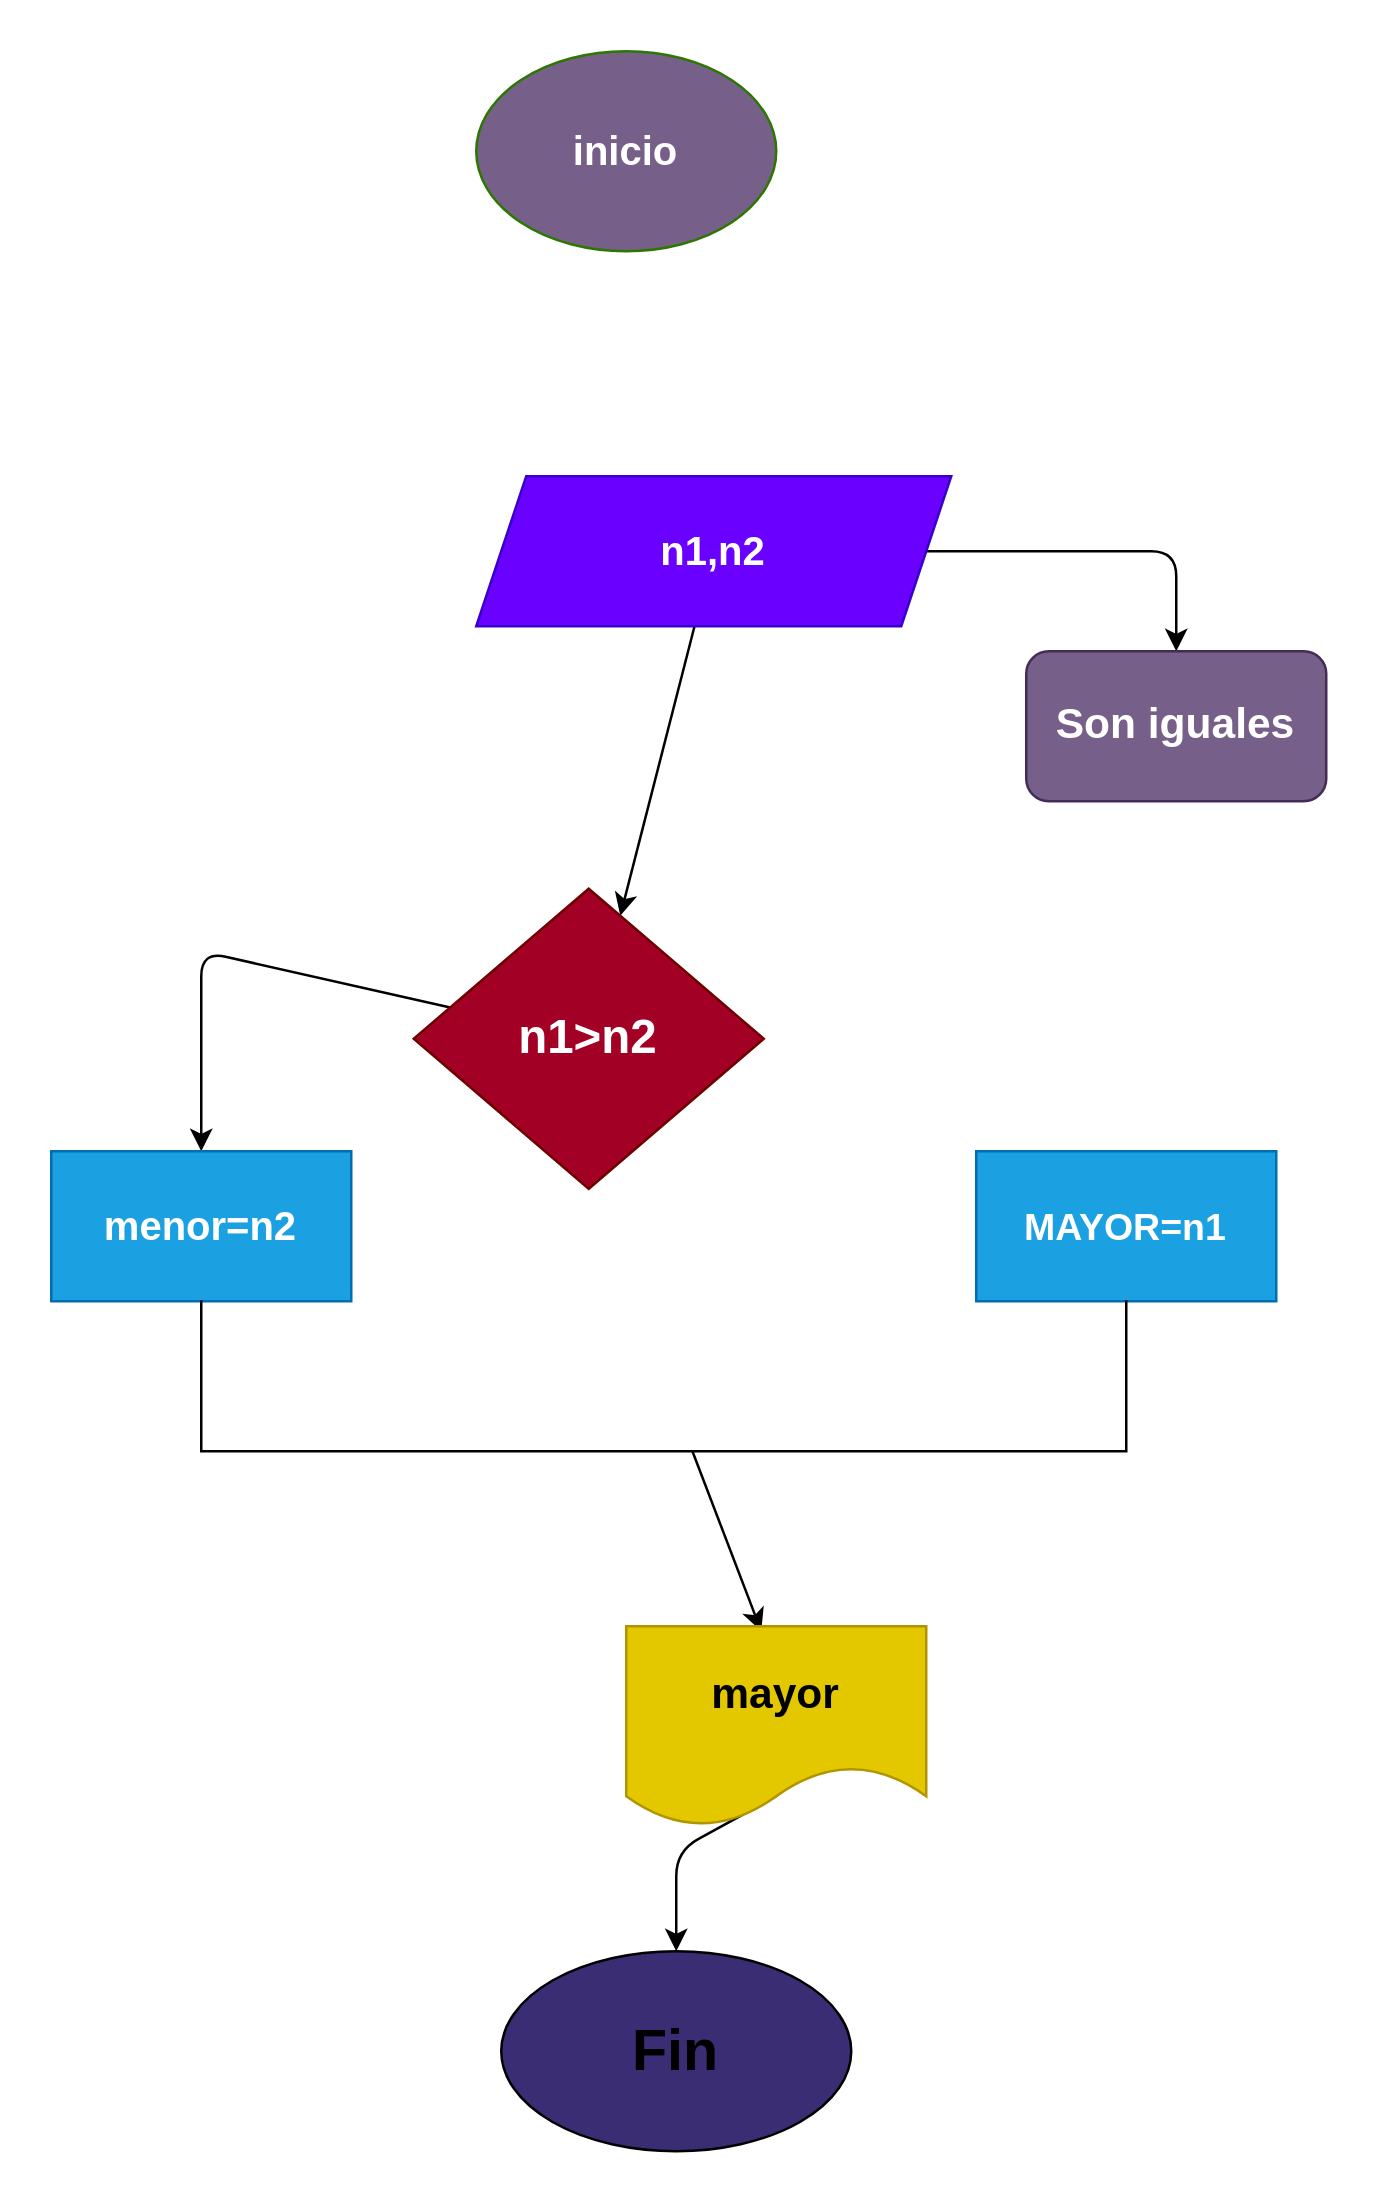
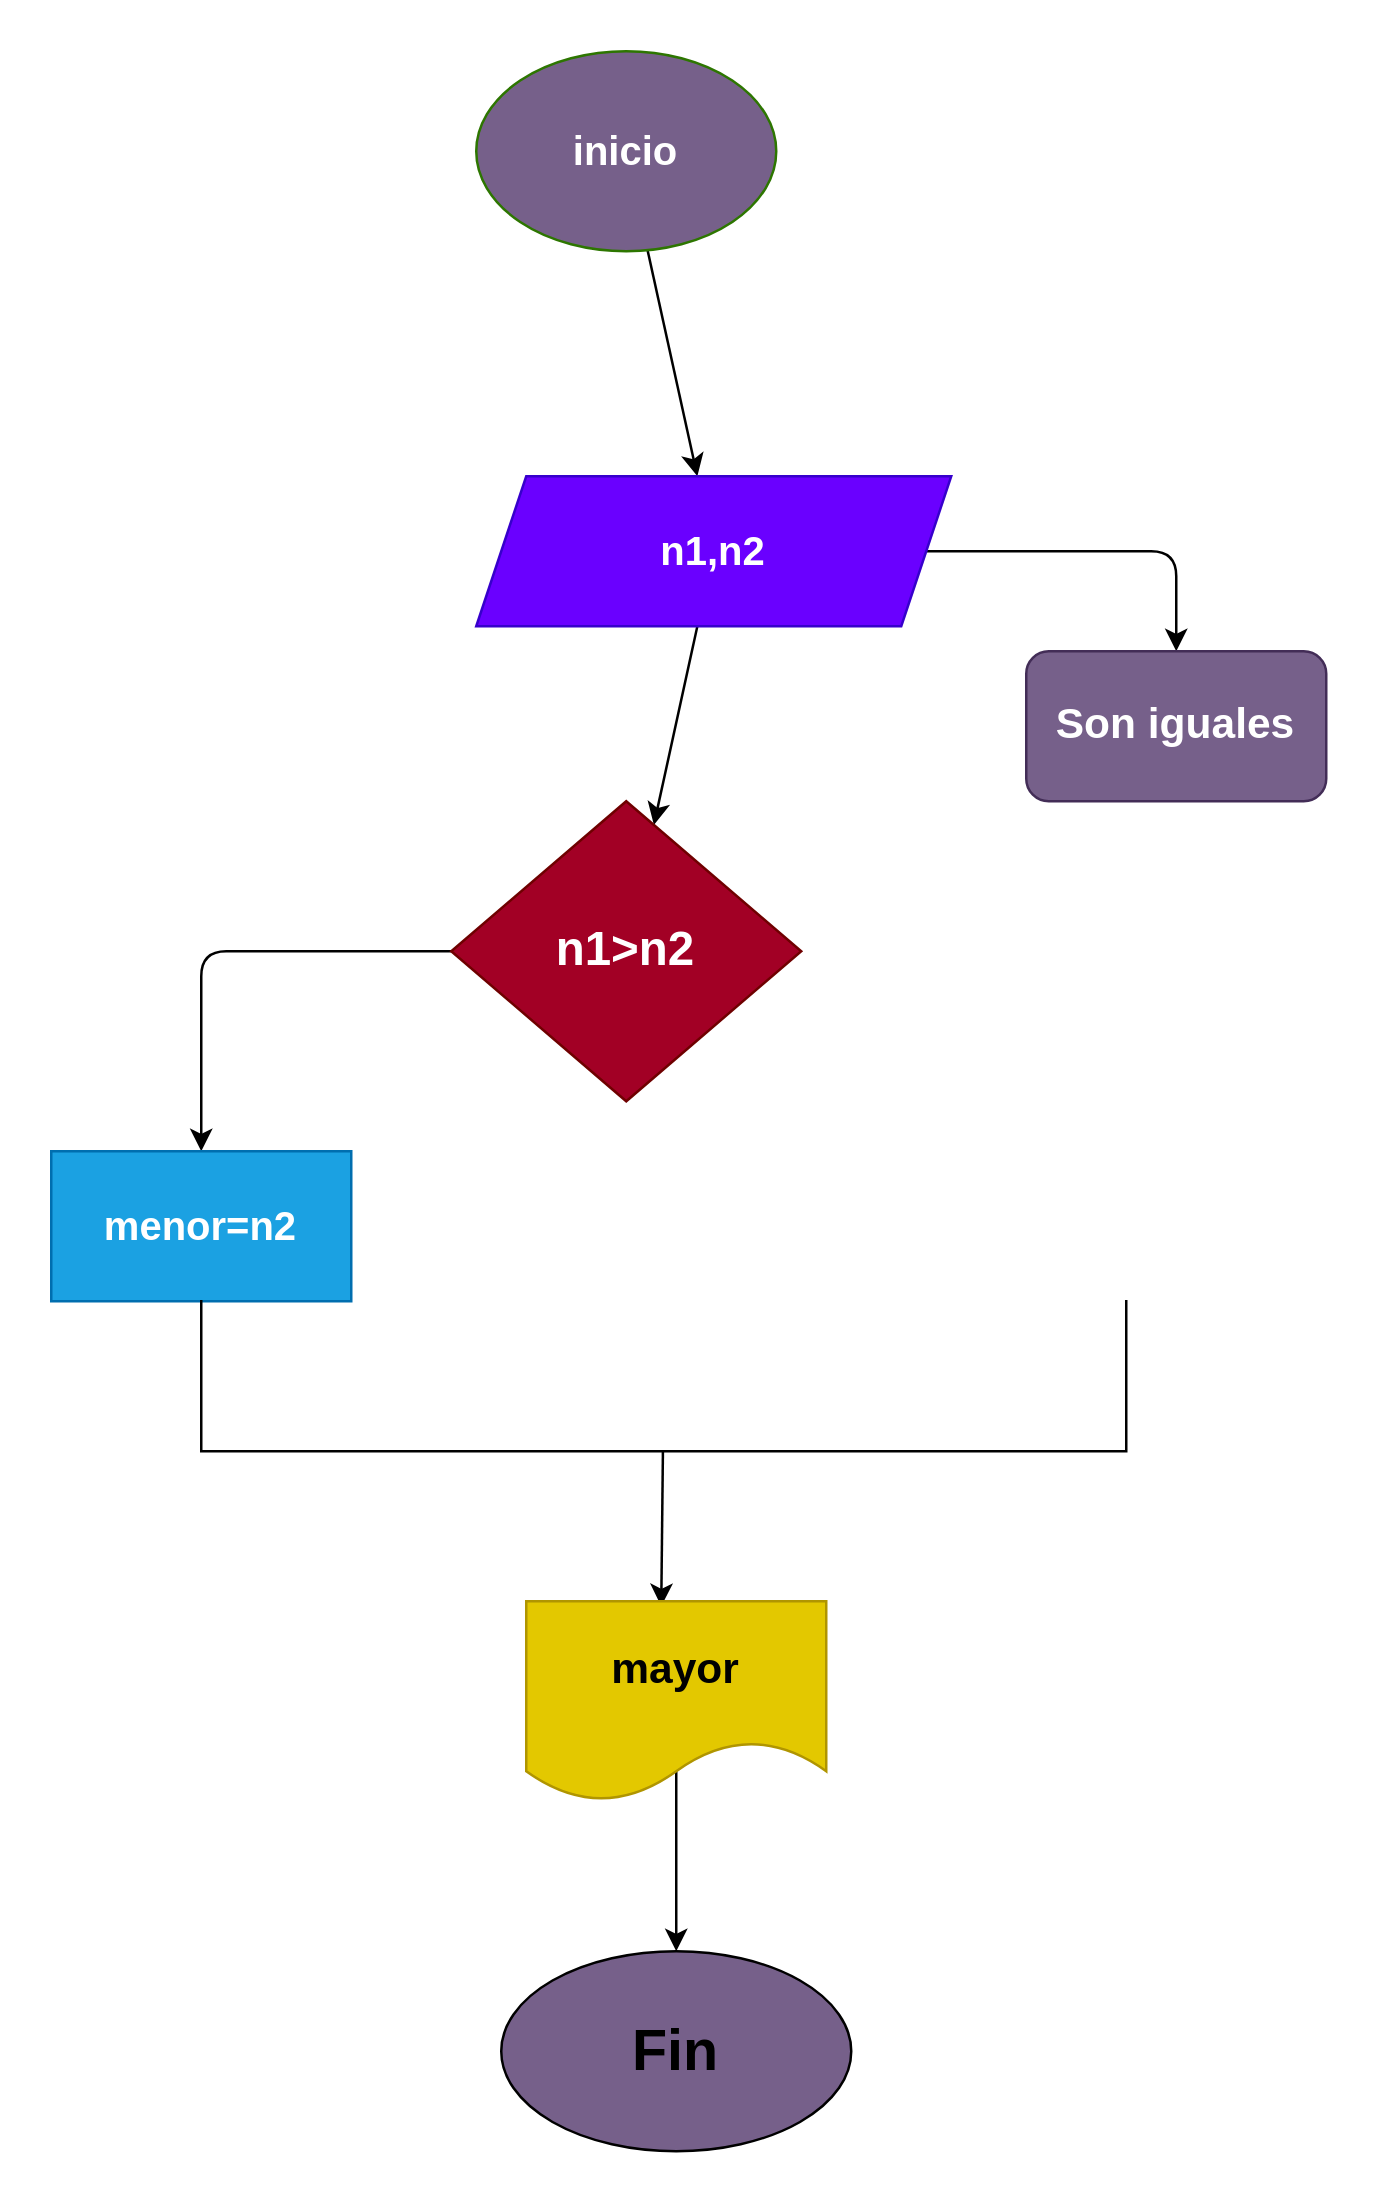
edge "inicio" -> "n1,n2": added
node "n1>n2": moved (589, 1039) -> (626, 951)
node "MAYOR=n1": removed
node "mayor": moved (776, 1726) -> (676, 1701)
node "Fin": fillcolor #3b2d73 -> #76608a
